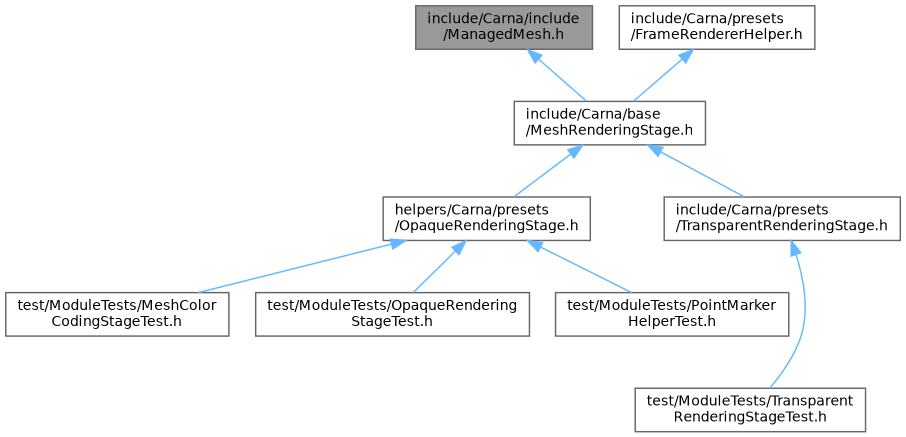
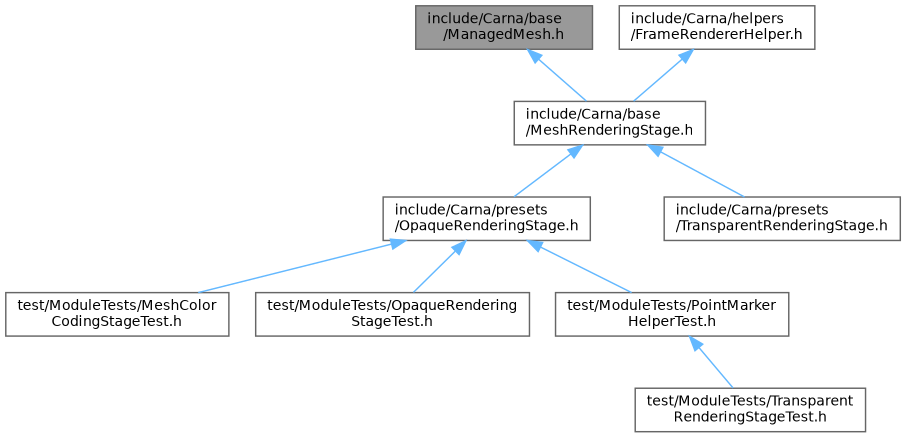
node "include/Carna/include /ManagedMesh.h": label "include/Carna/include /ManagedMesh.h" -> "include/Carna/base /ManagedMesh.h"
node "include/Carna/presets /FrameRendererHelper.h": label "include/Carna/presets /FrameRendererHelper.h" -> "include/Carna/helpers /FrameRendererHelper.h"
node "helpers/Carna/presets /OpaqueRenderingStage.h": label "helpers/Carna/presets /OpaqueRenderingStage.h" -> "include/Carna/presets /OpaqueRenderingStage.h"
edge "test/ModuleTests/Transparent RenderingStageTest.h" -> "include/Carna/presets /TransparentRenderingStage.h": now "test/ModuleTests/Transparent RenderingStageTest.h" -> "test/ModuleTests/PointMarker HelperTest.h"
